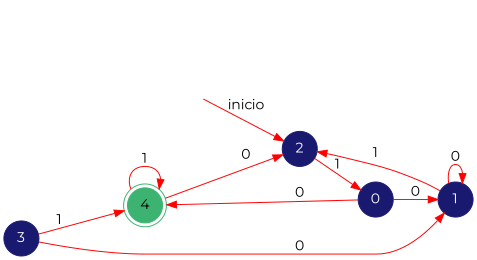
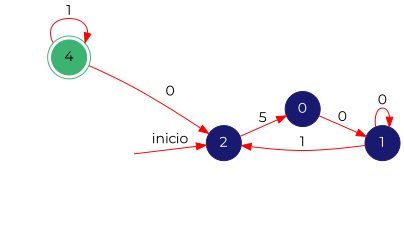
edge "2" -> "0": label "1" -> "5"
edge "0" -> "4": removed, label "0"
node "3": removed
